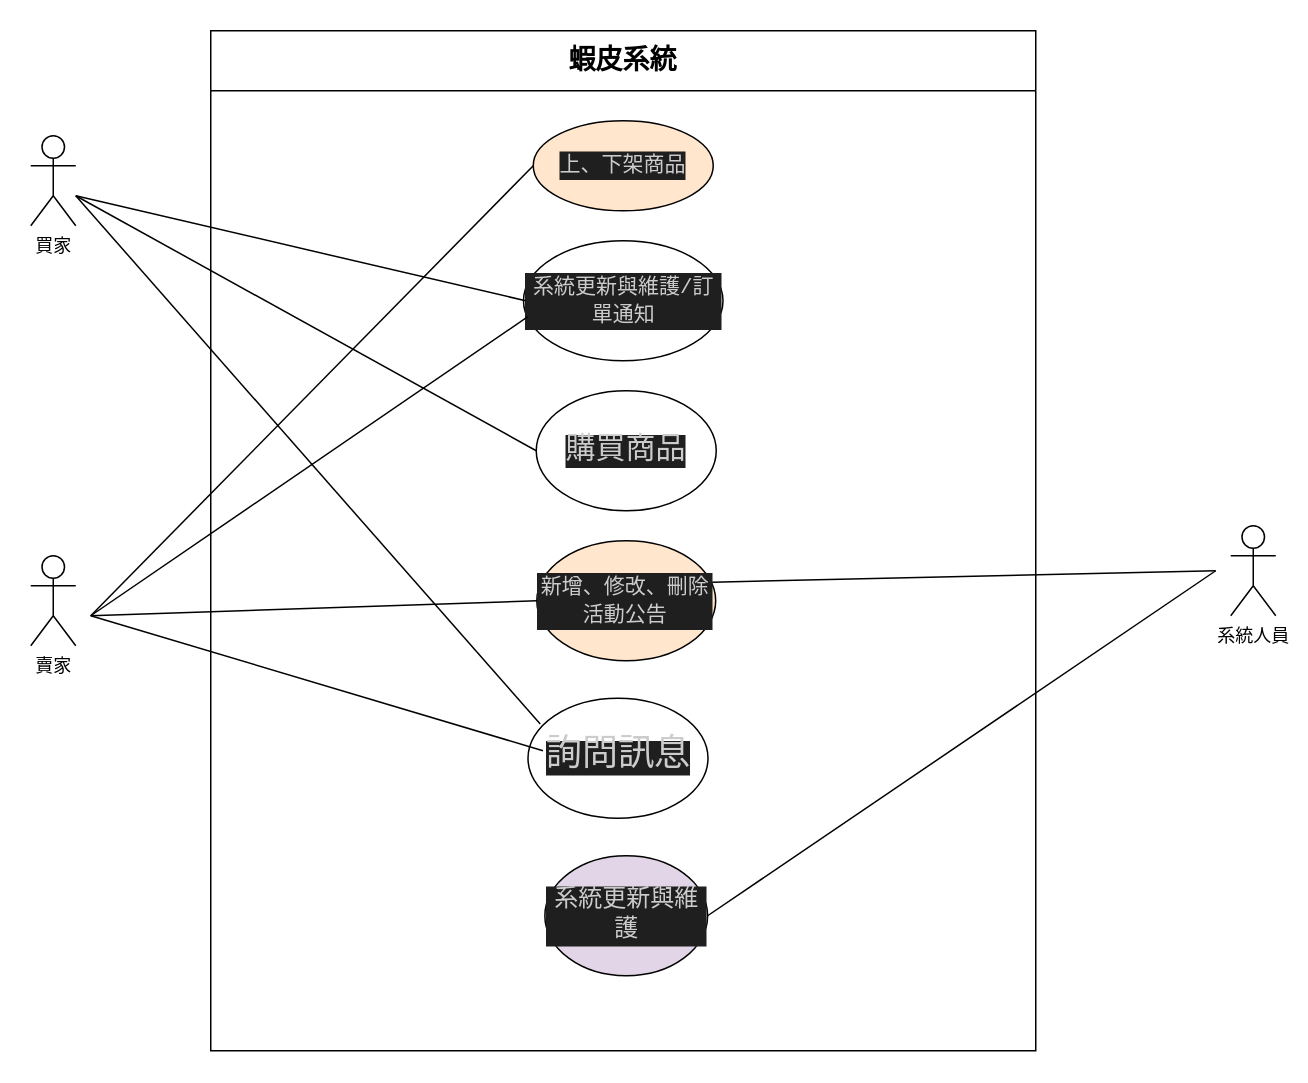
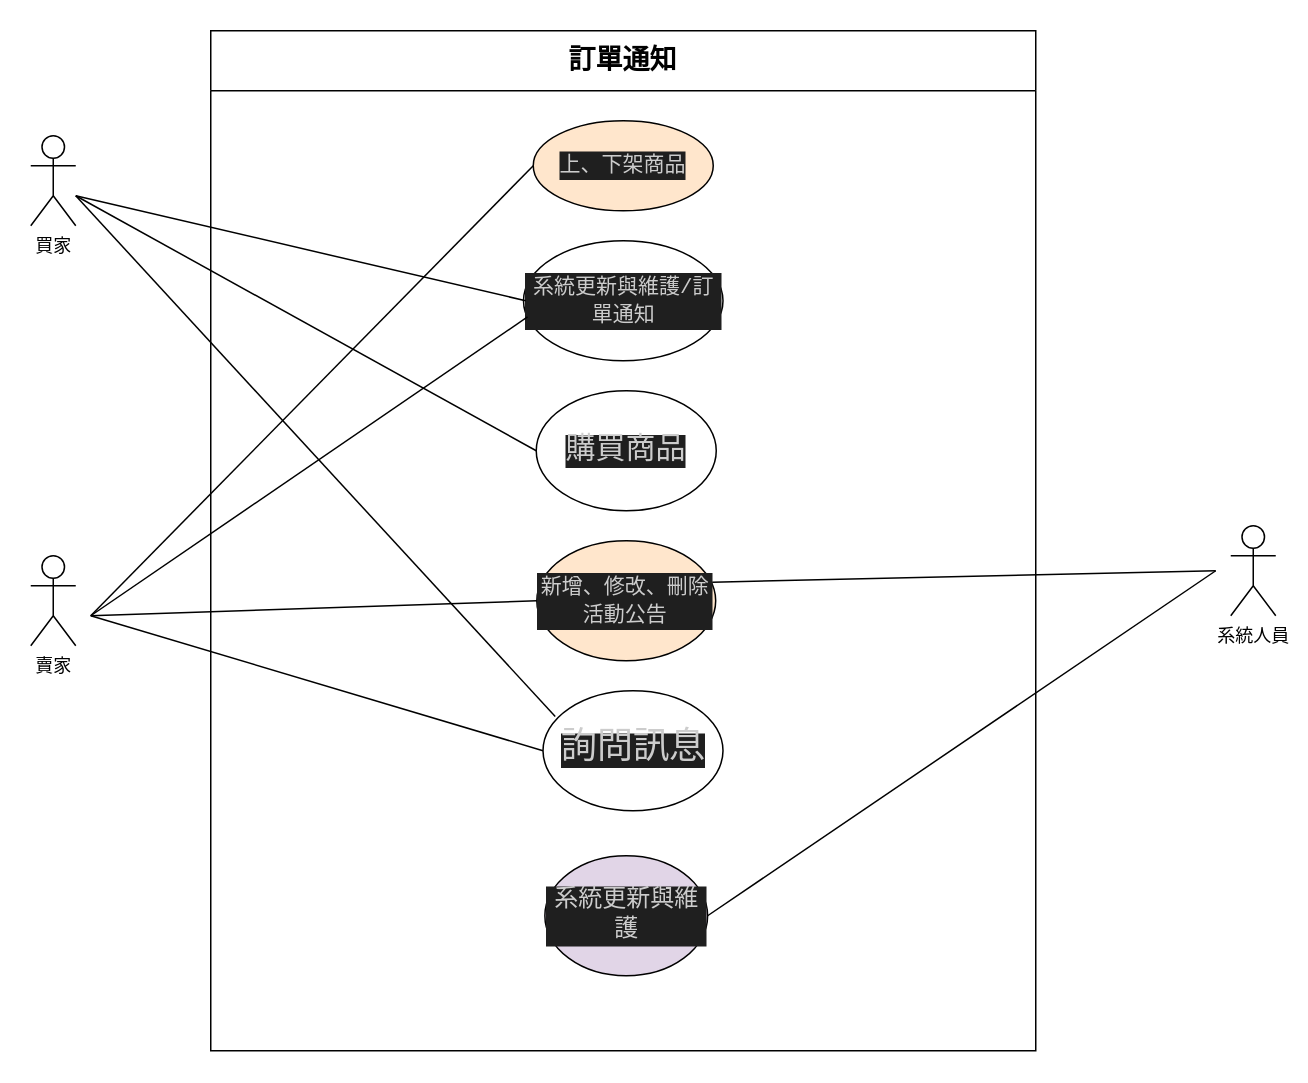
node "蝦皮系統": label "蝦皮系統" -> "訂單通知"
node "詢問訊息": moved (618, 758) -> (633, 751)
